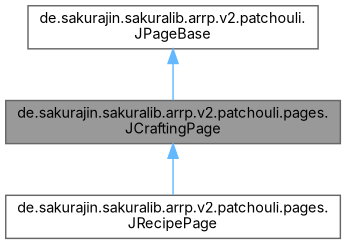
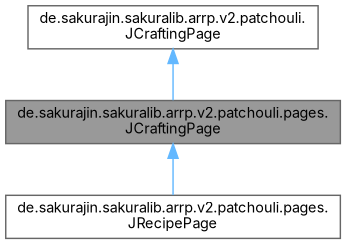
node "de.sakurajin.sakuralib.arrp.v2.patchouli. JPageBase": label "de.sakurajin.sakuralib.arrp.v2.patchouli. JPageBase" -> "de.sakurajin.sakuralib.arrp.v2.patchouli. JCraftingPage"
